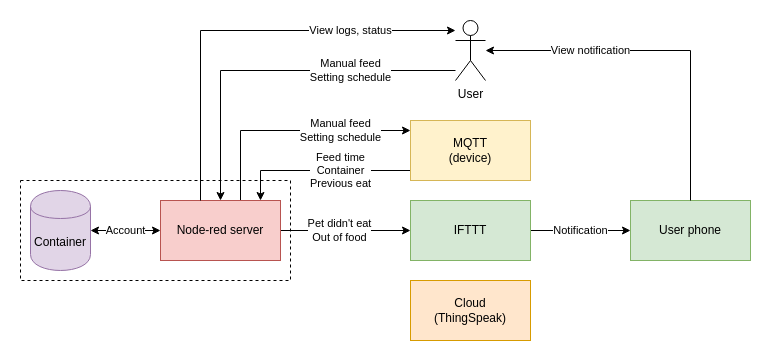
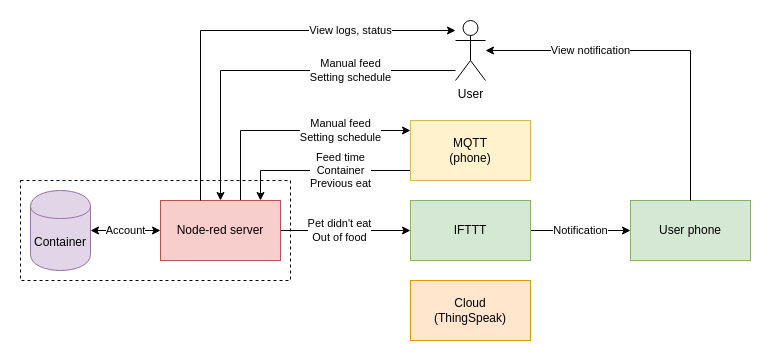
node "MQTT (device)": label "MQTT (device)" -> "MQTT (phone)"
